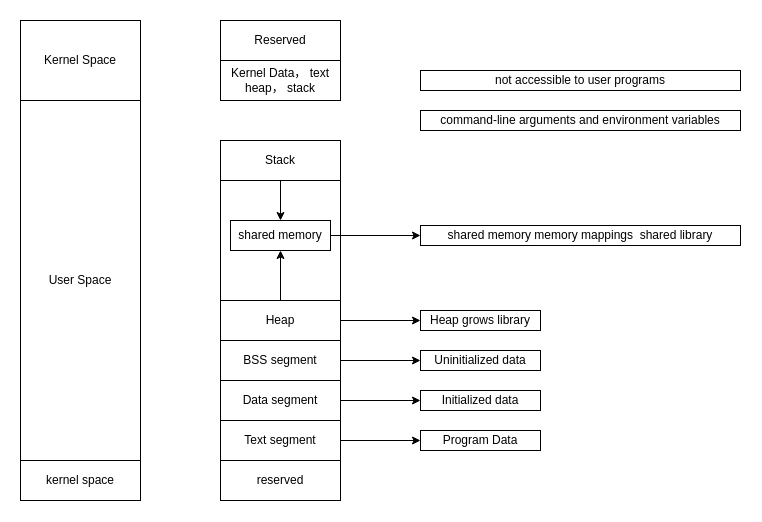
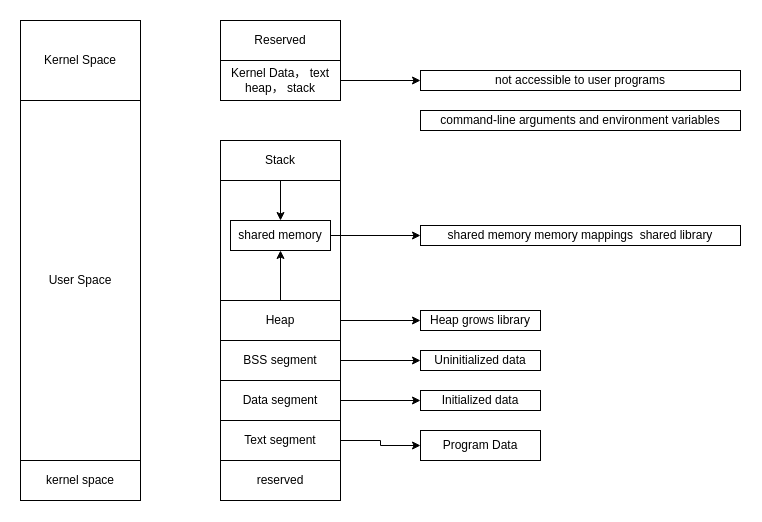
edge "Kernel Data， text heap， stack" -> "not accessible to user programs": added
node "Program Data": size 120x20 -> 120x30
